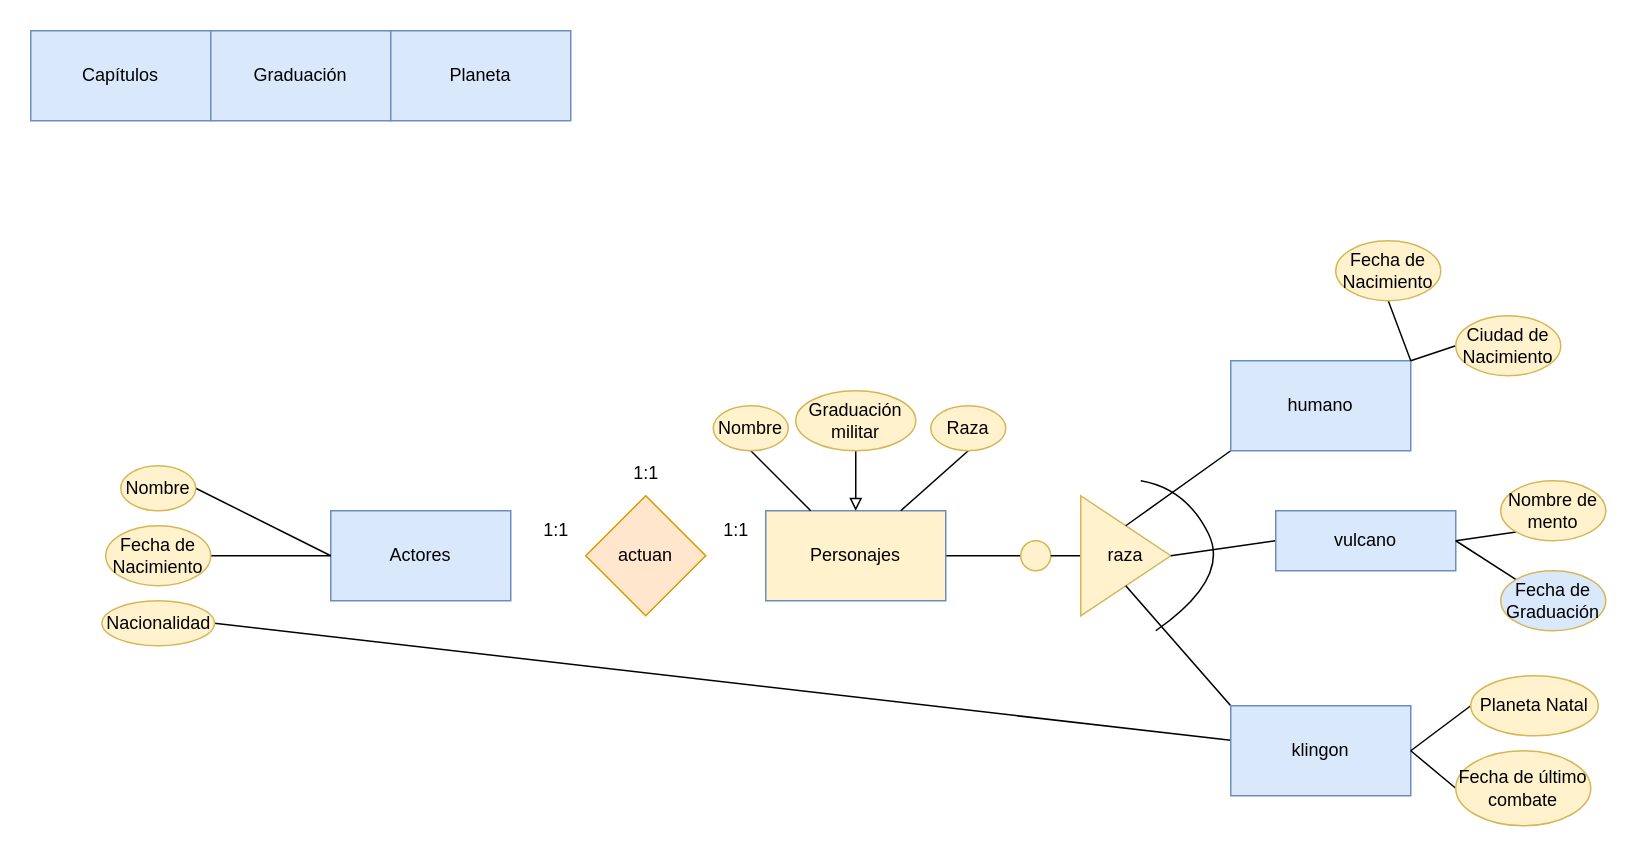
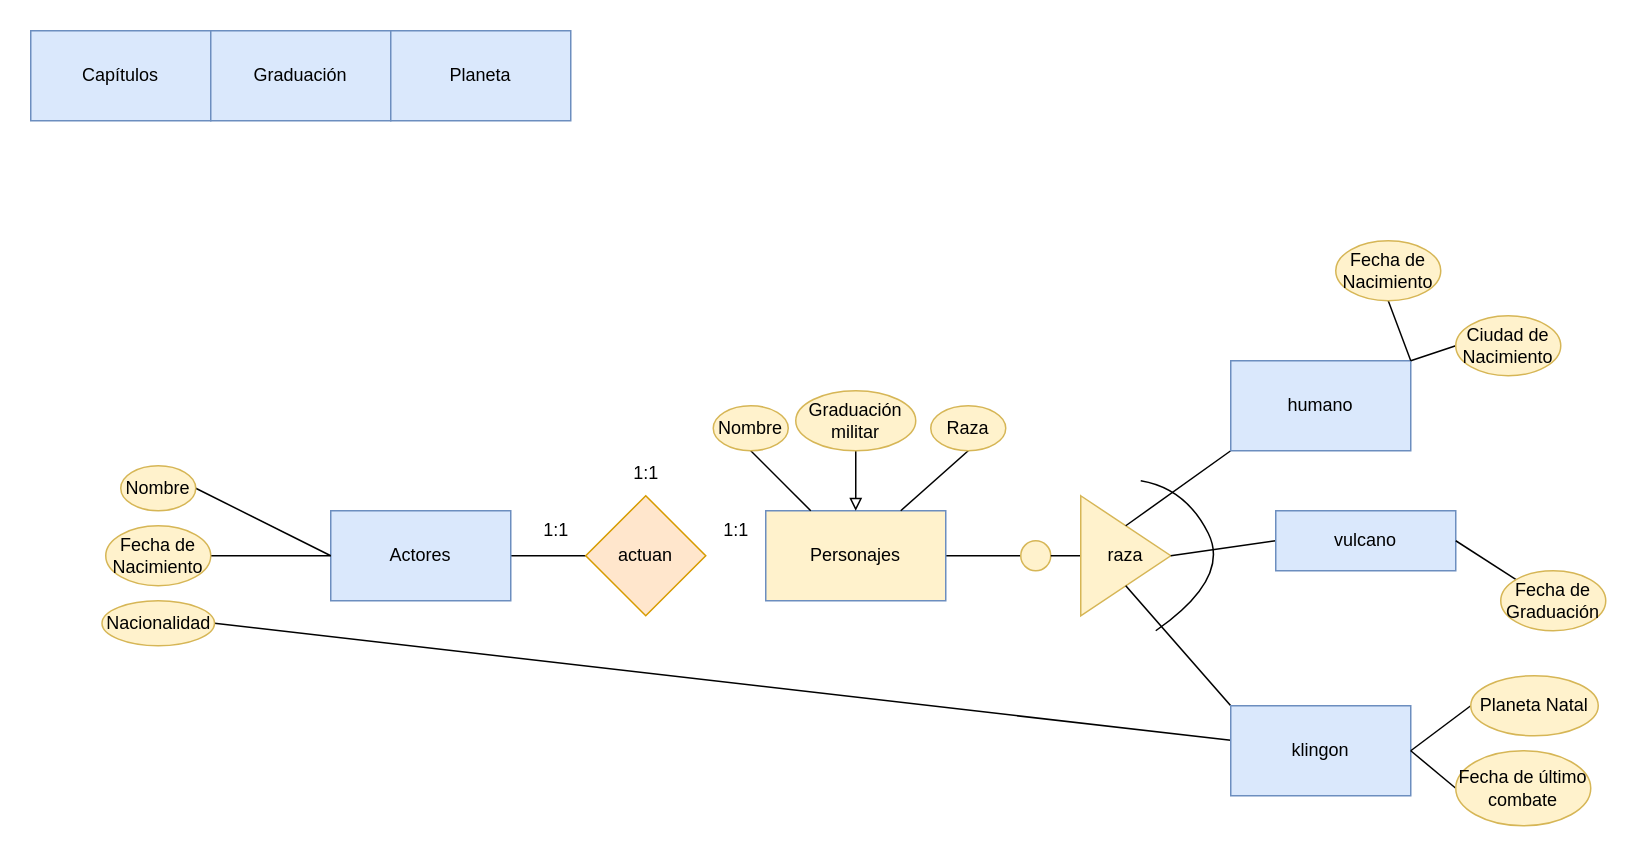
node "Nombre de mento": removed
edge "Nombre de mento" -- "vulcano": removed
edge "Actores" -- "actuan": added
node "Fecha de Graduación": fillcolor #dae8fc -> #fff2cc
